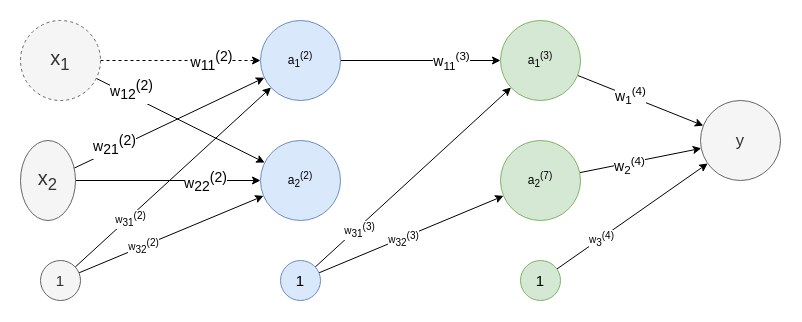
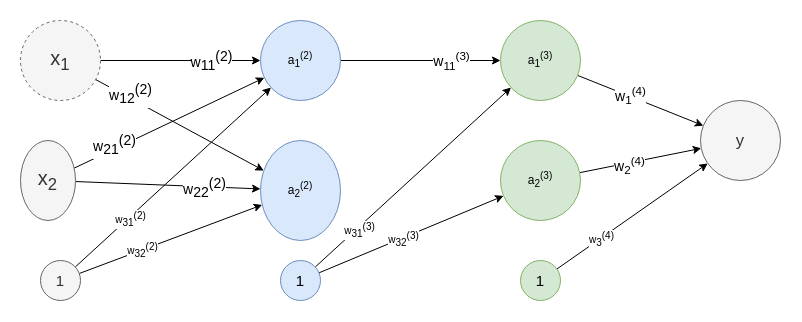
edge "x1" -> "a1(2)": style dashed -> solid
node "a2(2)": size 80x80 -> 80x100
node "a2(7)": label "a2(7)" -> "a2(3)"
